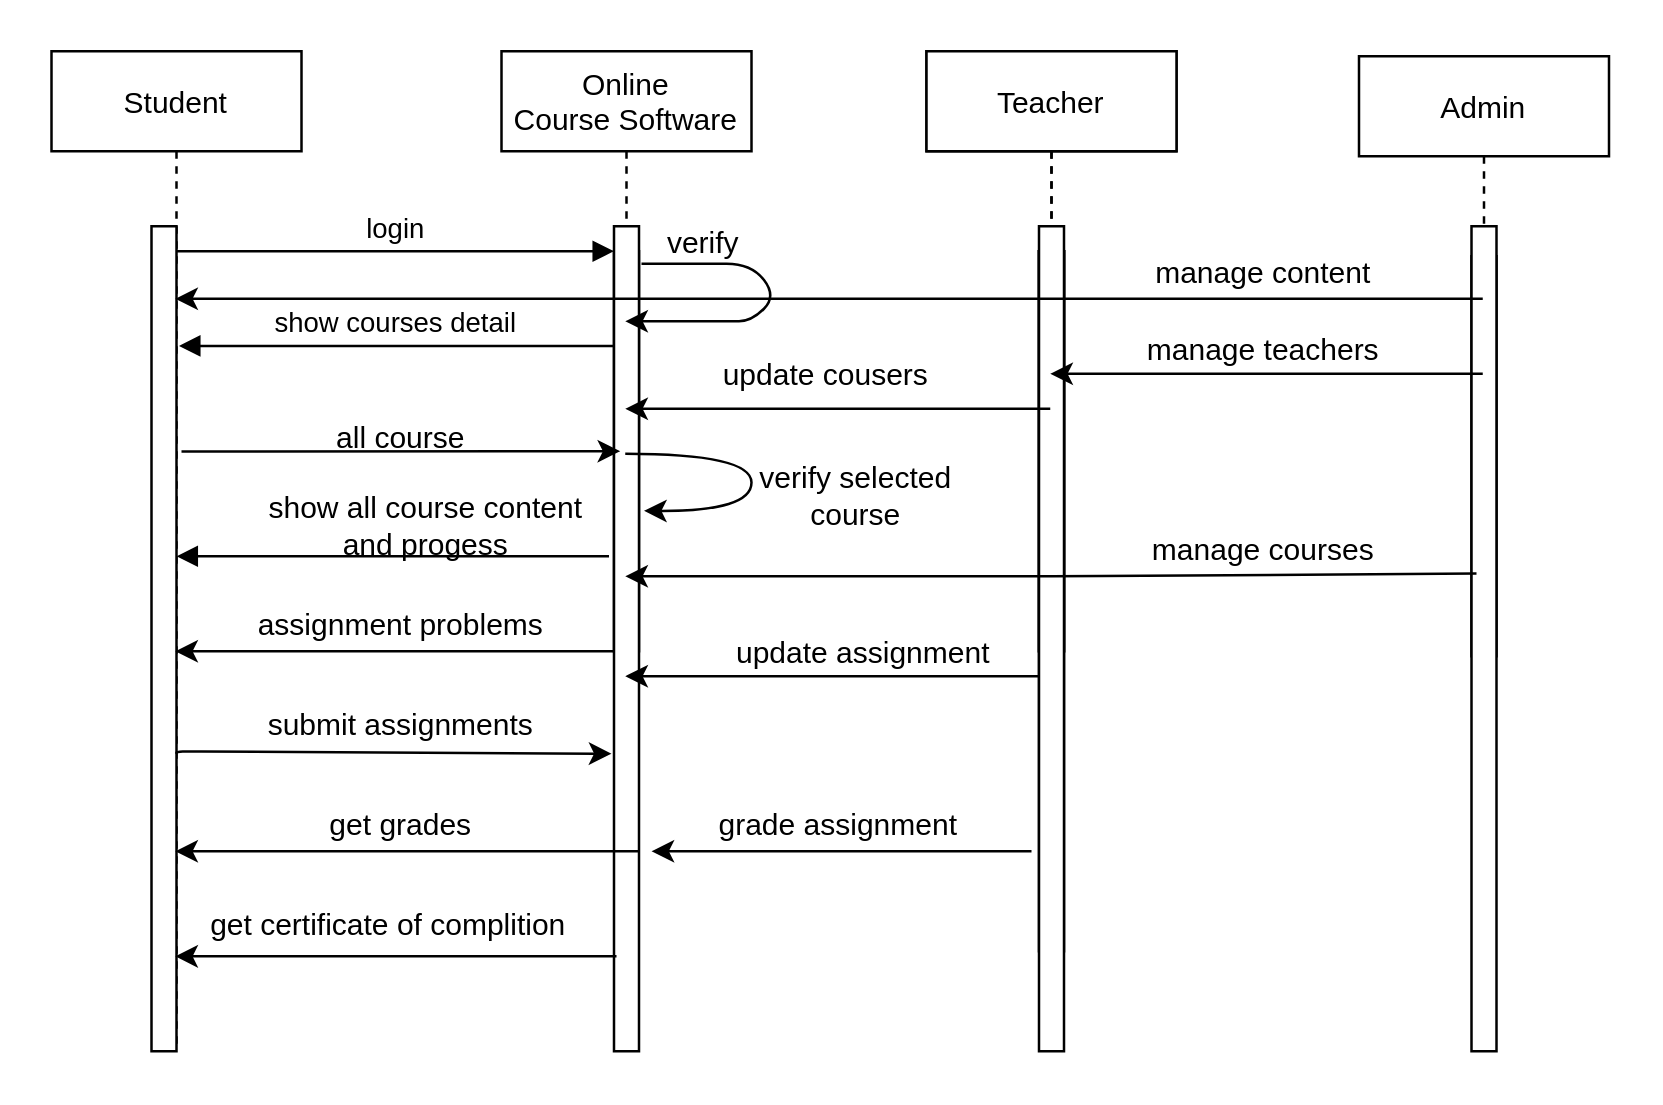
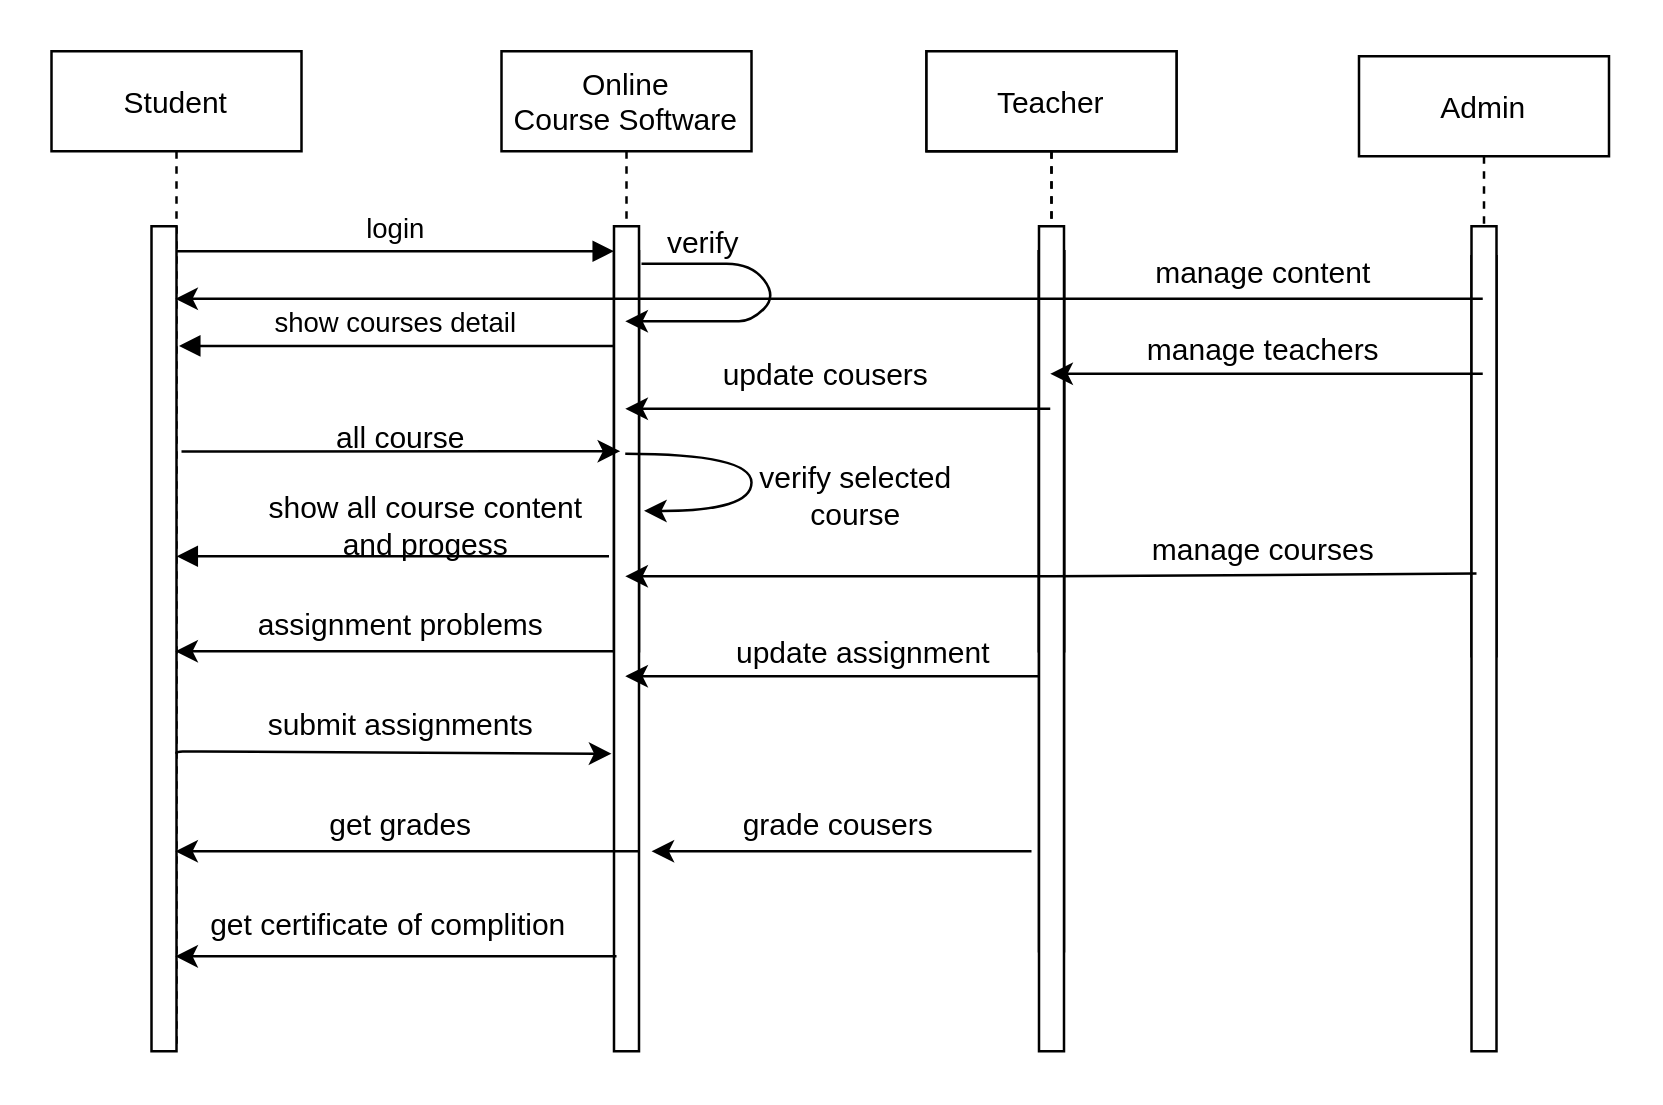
node "grade assignment": label "grade assignment" -> "grade cousers"
